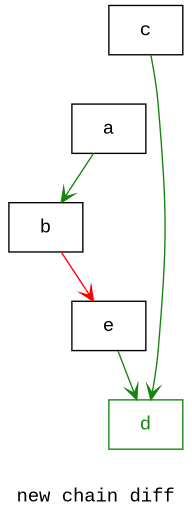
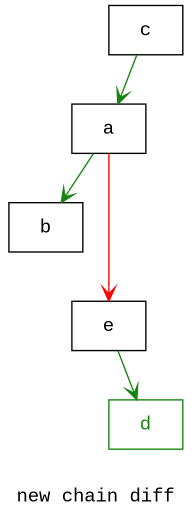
edge "c" -> "d": now "c" -> "a"
edge "b" -> "e": now "a" -> "e"
